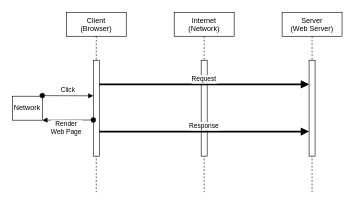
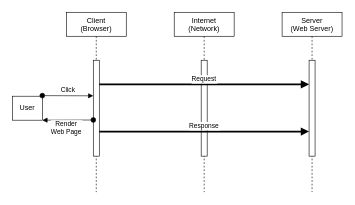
node "Network": label "Network" -> "User"
